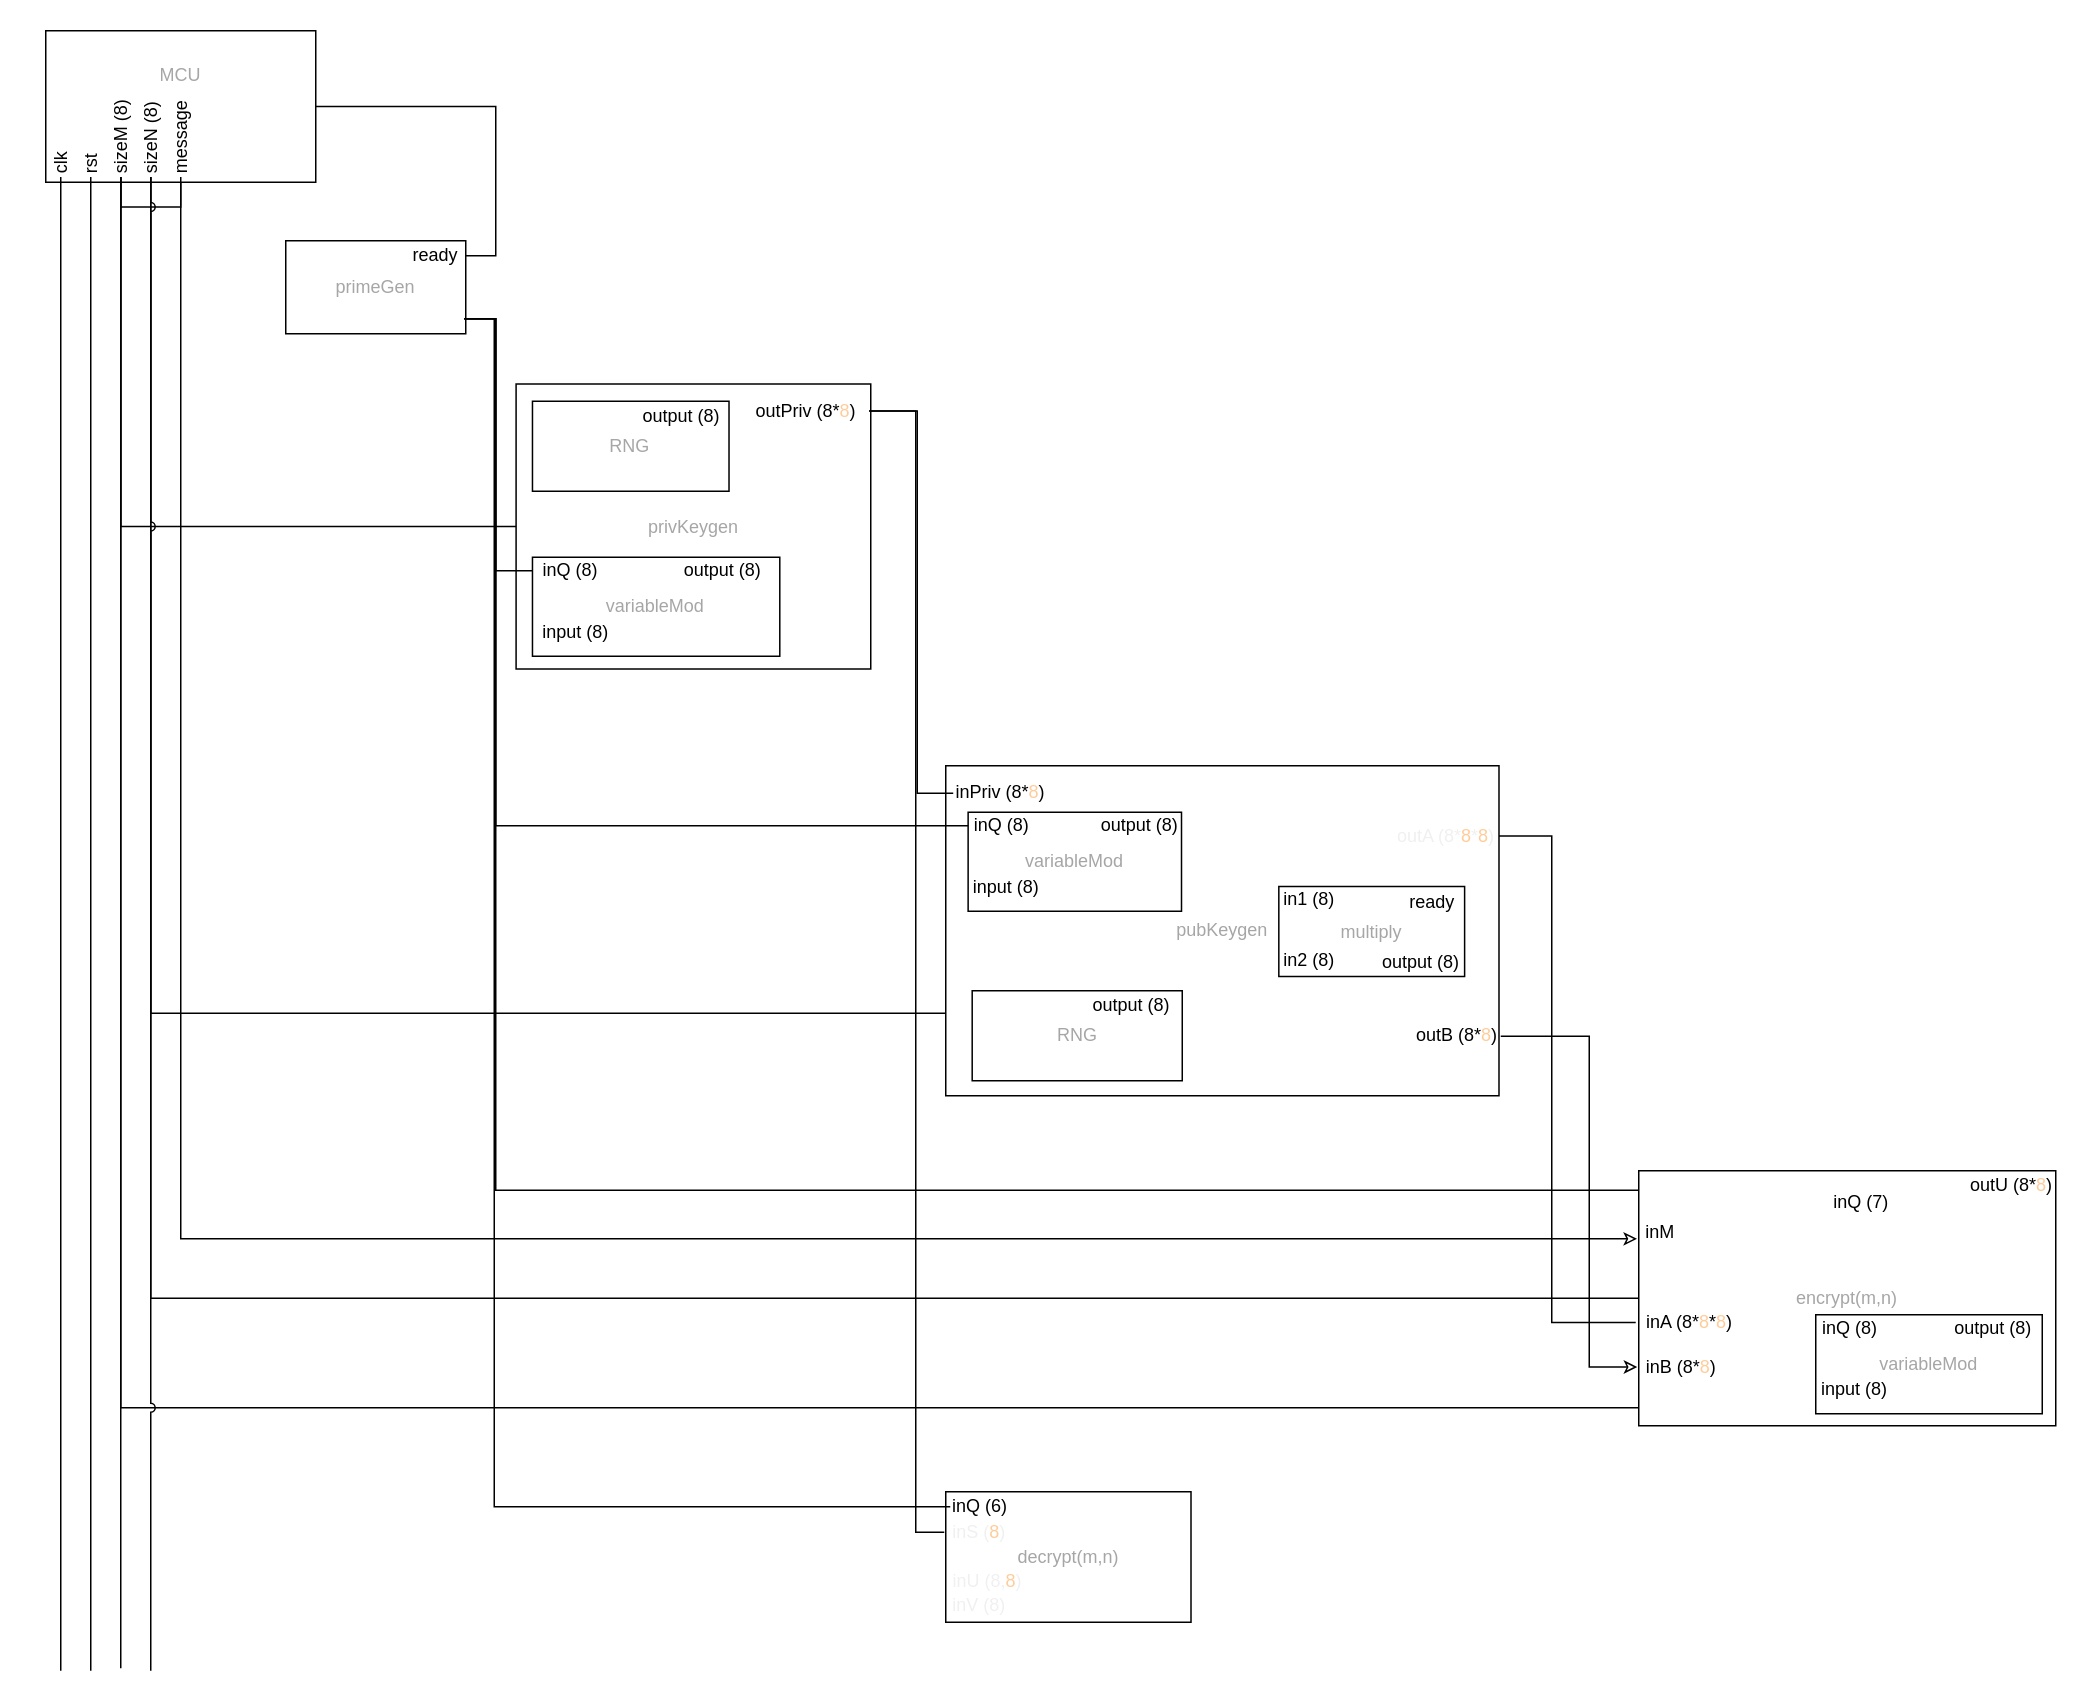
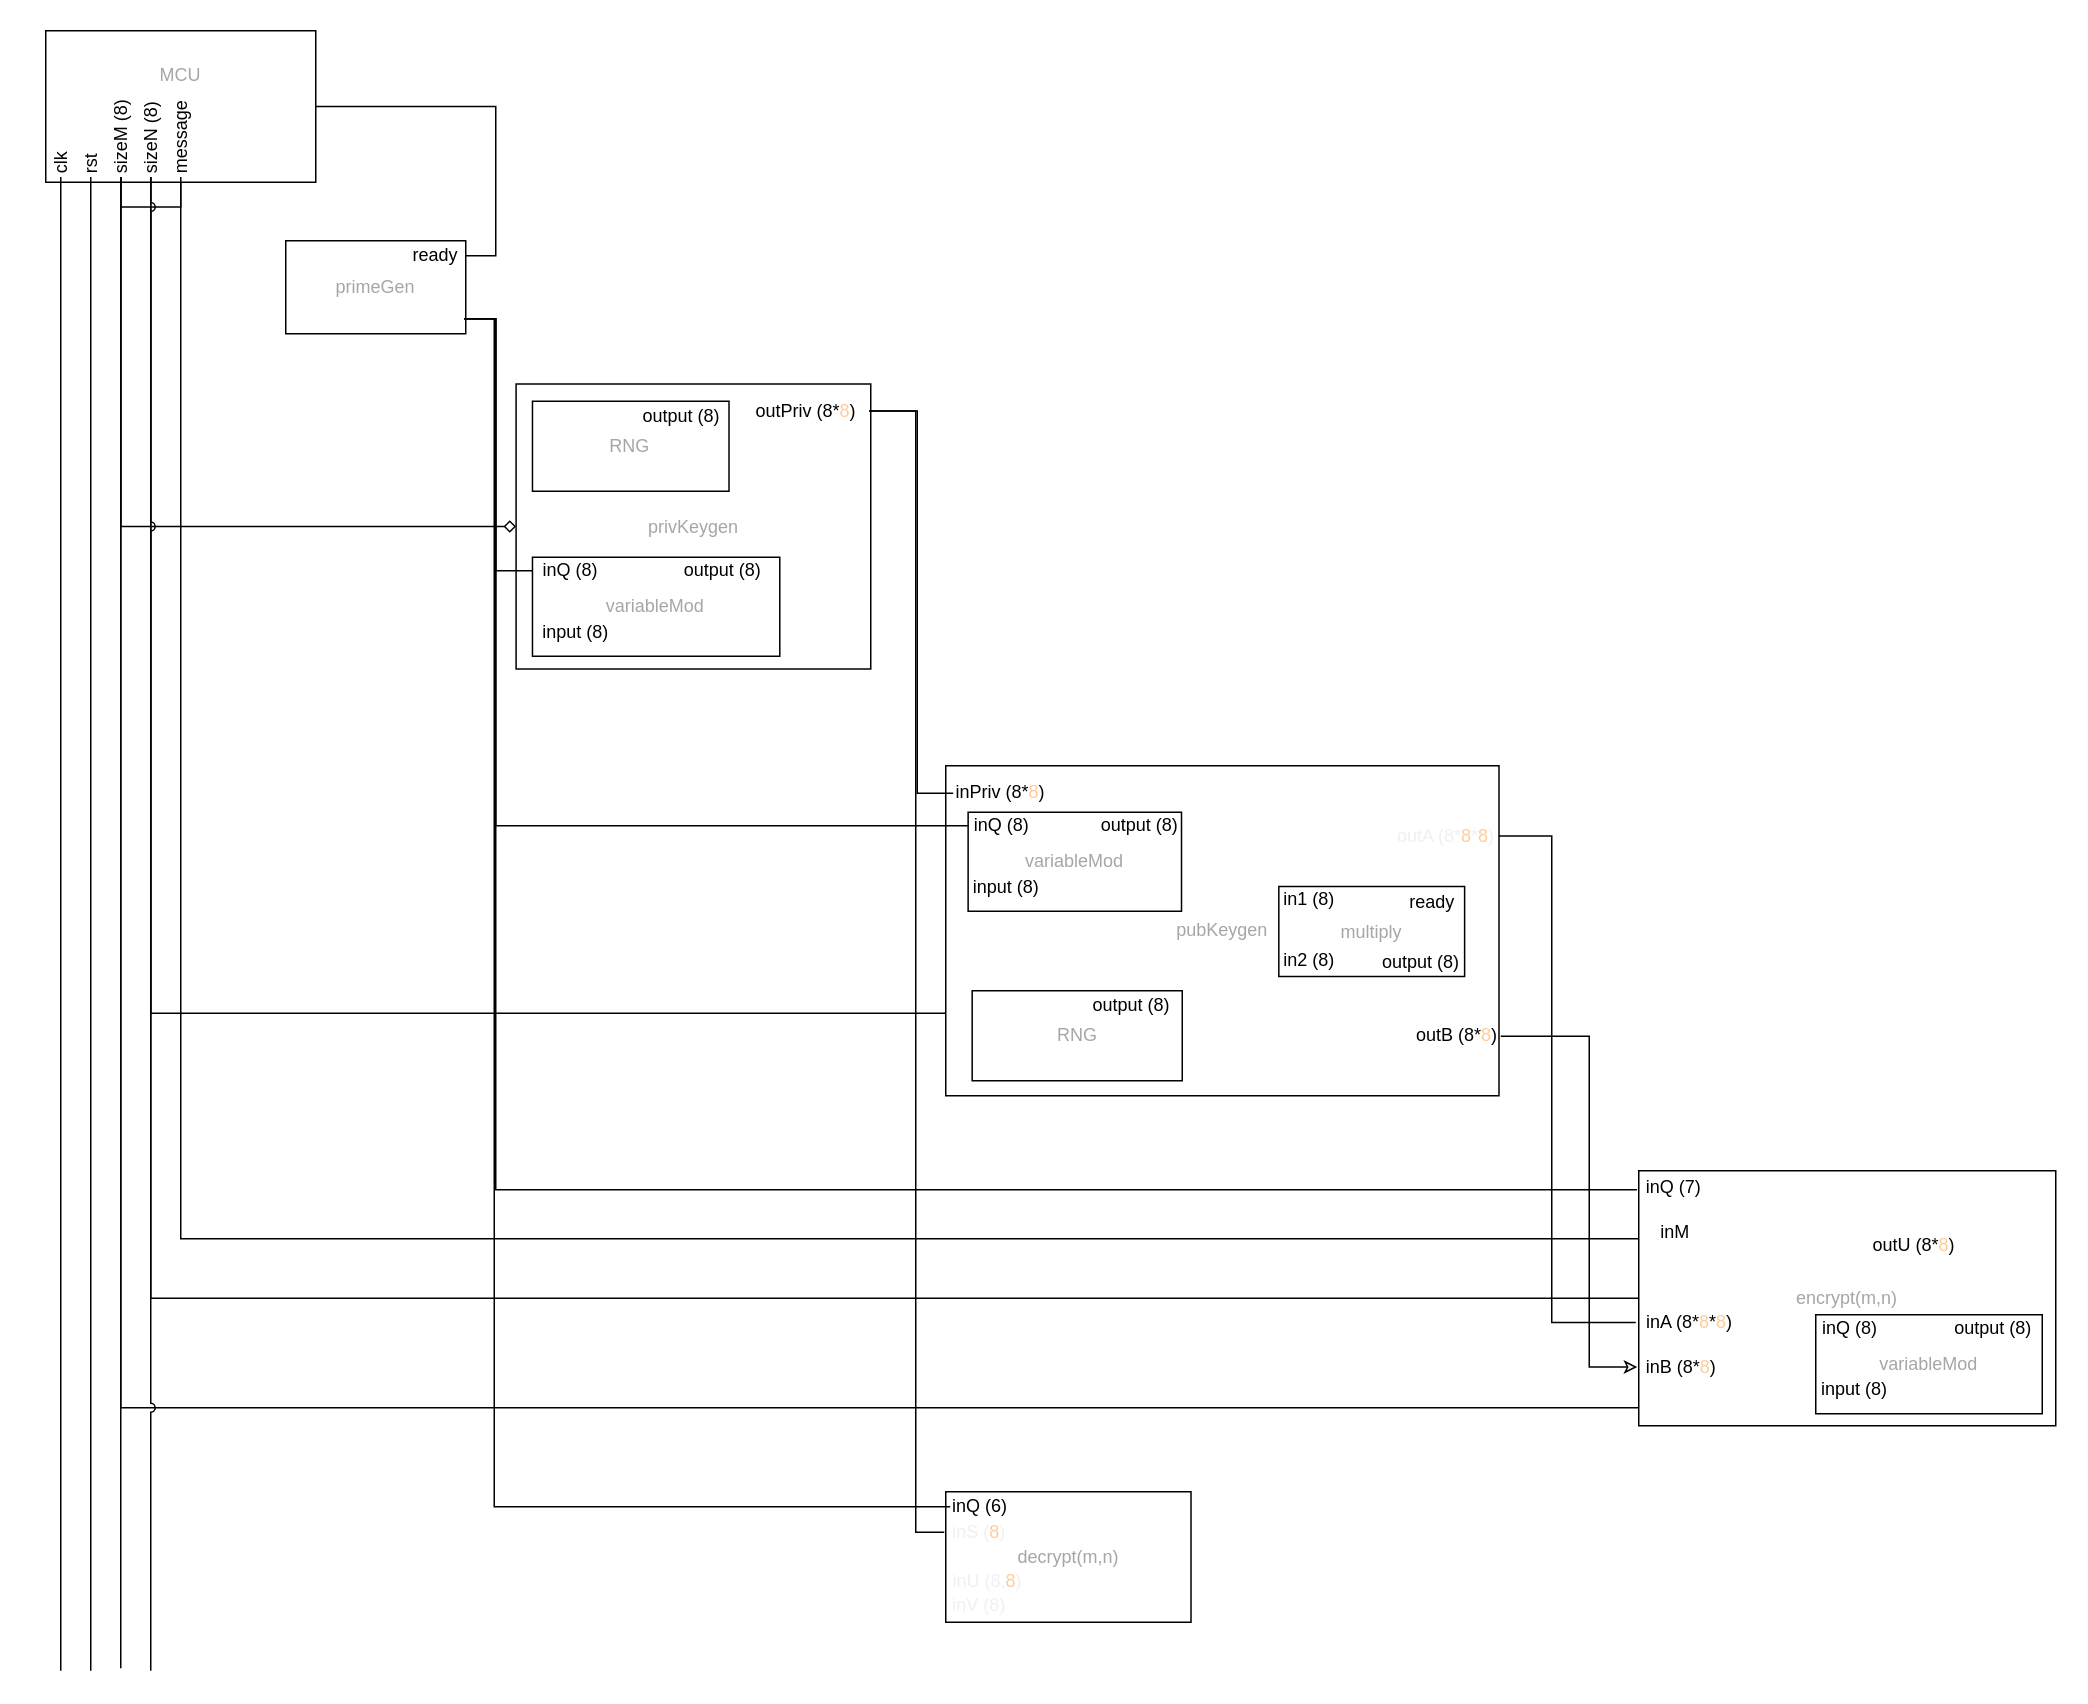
edge "sizeM (8)" -- "privKeygen": arrowhead none -> diamond
node "outU (8*8)": moved (2001, 1186) -> (1904, 1246)
node "inQ (7)": moved (1860, 1202) -> (1673, 1187)
node "inM": moved (1660, 1233) -> (1675, 1233)
